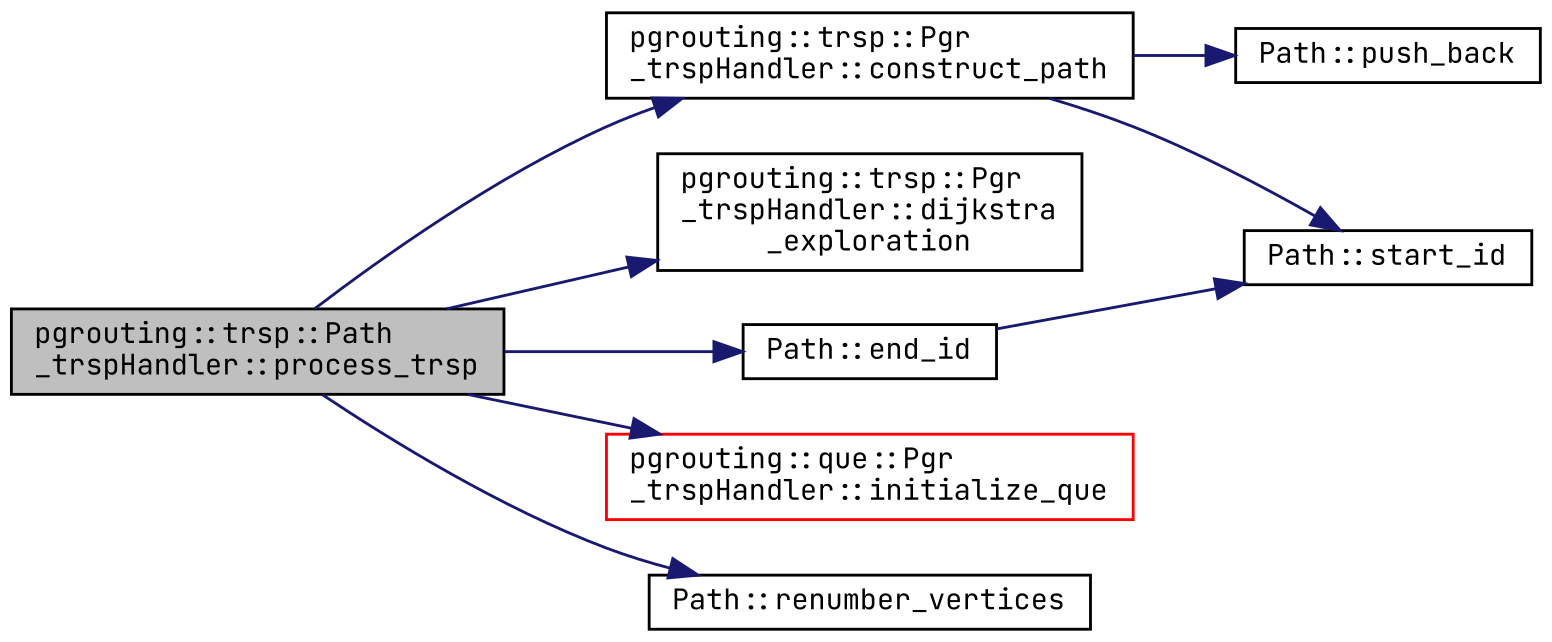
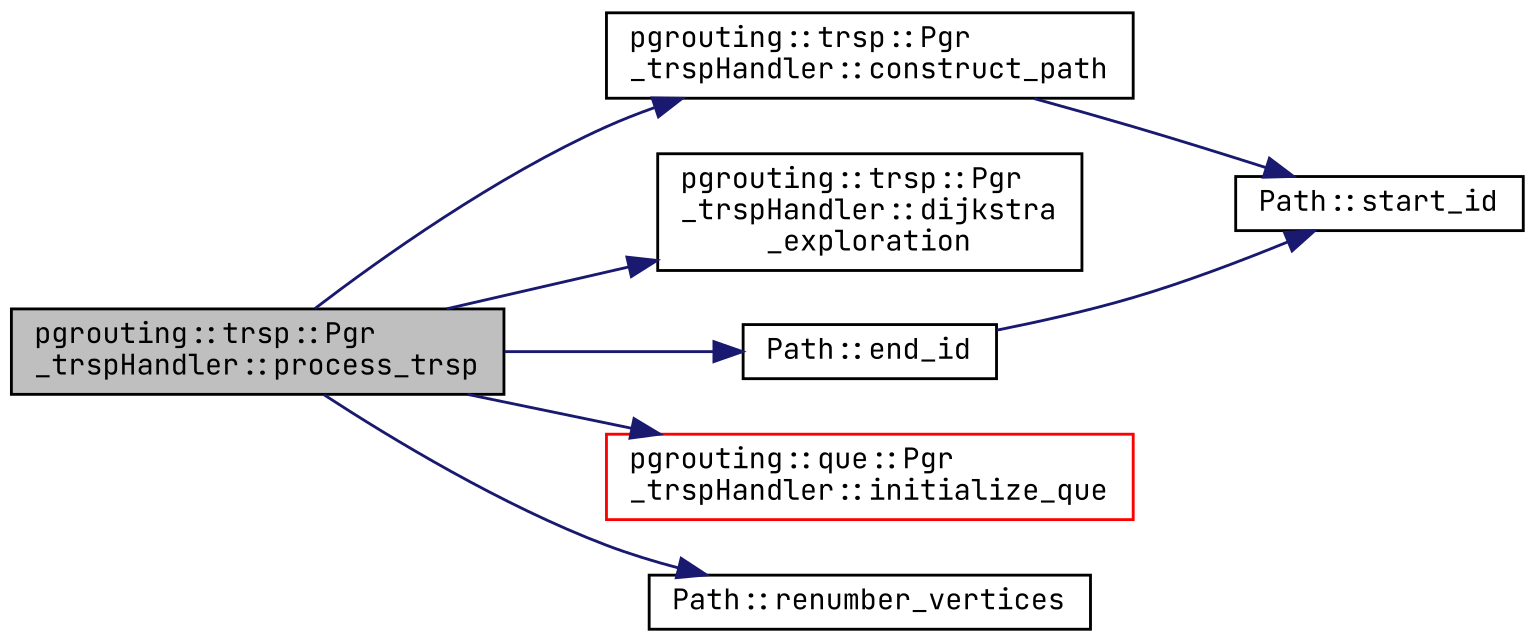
node "Path::push_back": removed
node "pgrouting::trsp::Path _trspHandler::process_trsp": label "pgrouting::trsp::Path _trspHandler::process_trsp" -> "pgrouting::trsp::Pgr _trspHandler::process_trsp"
